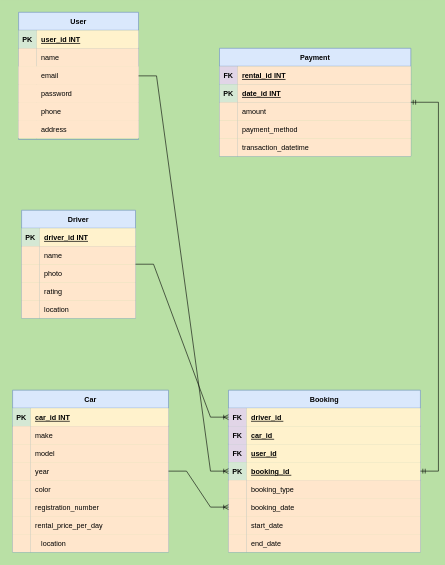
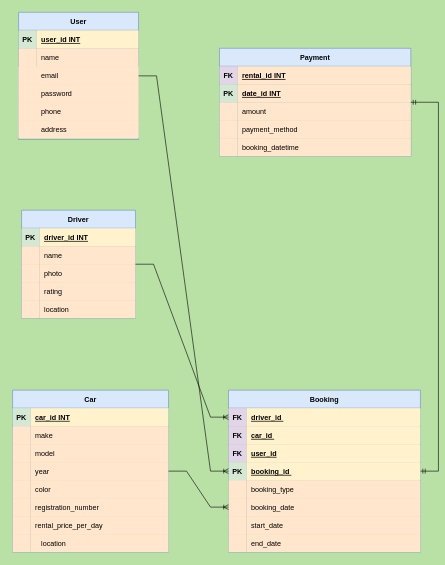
node "transaction_datetime": label "transaction_datetime" -> "booking_datetime"
